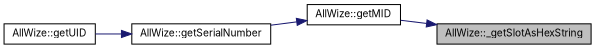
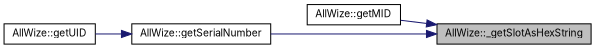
edge "AllWize::getSerialNumber" -> "AllWize::getMID": now "AllWize::getSerialNumber" -> "AllWize::_getSlotAsHexString"
